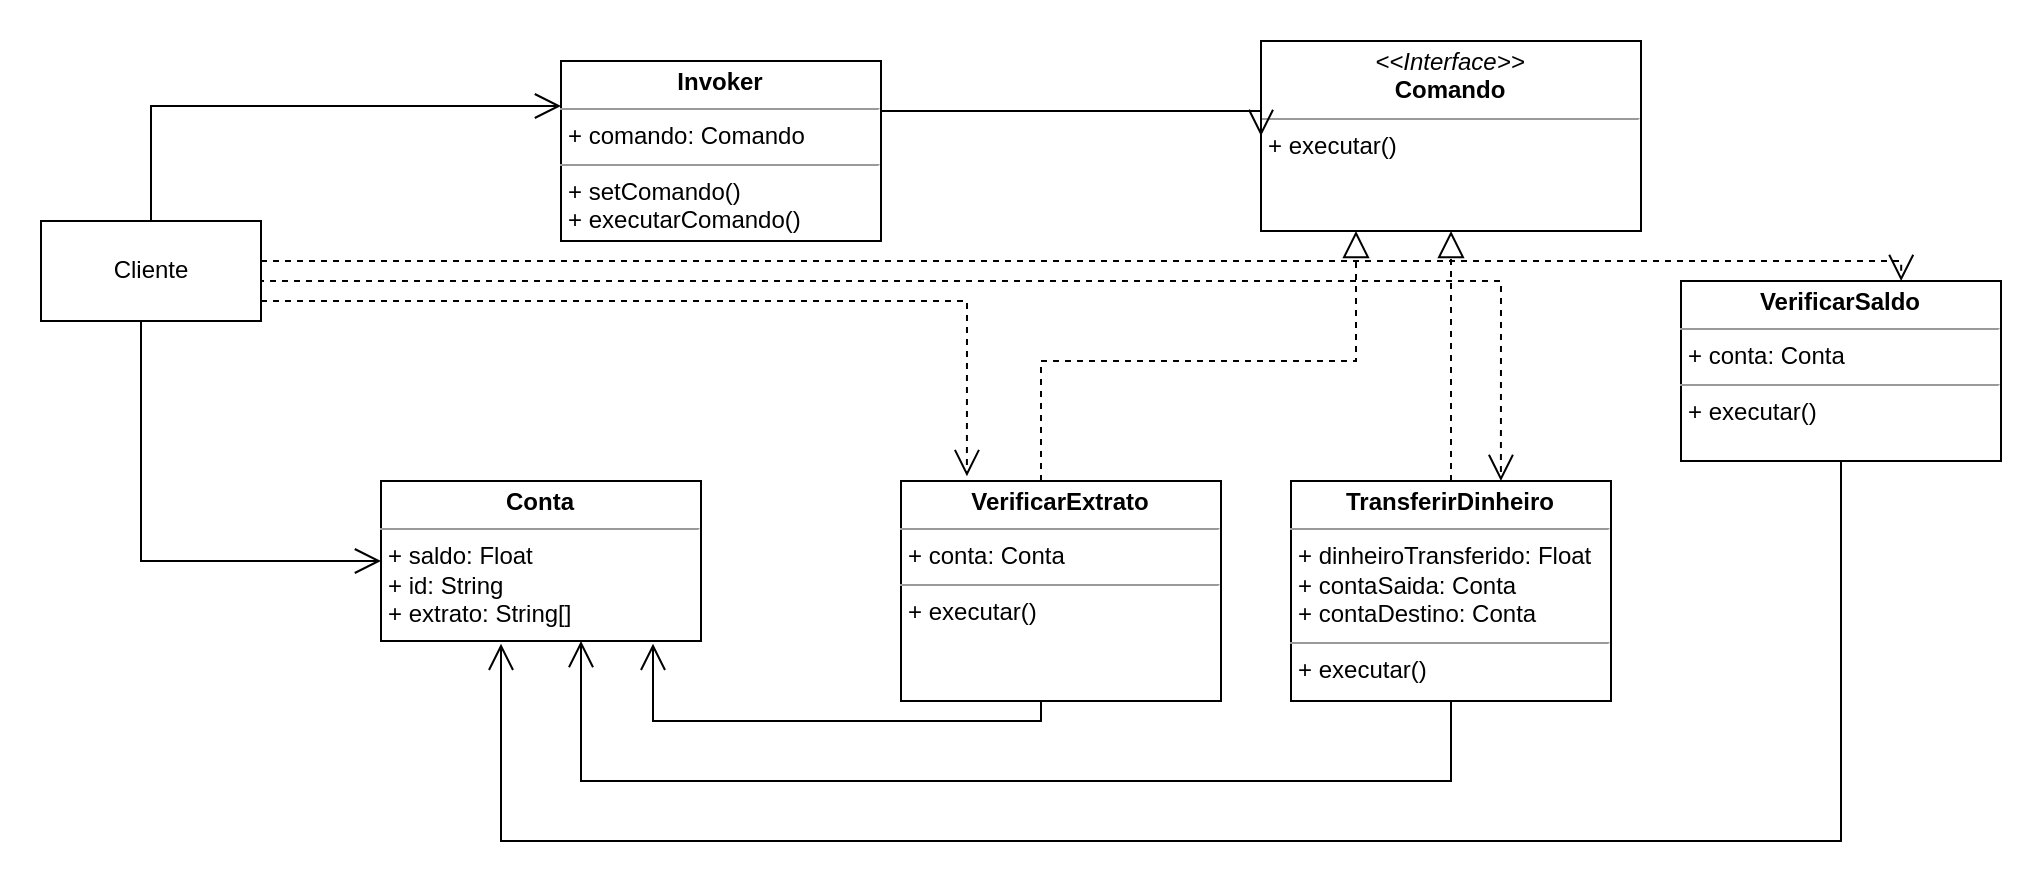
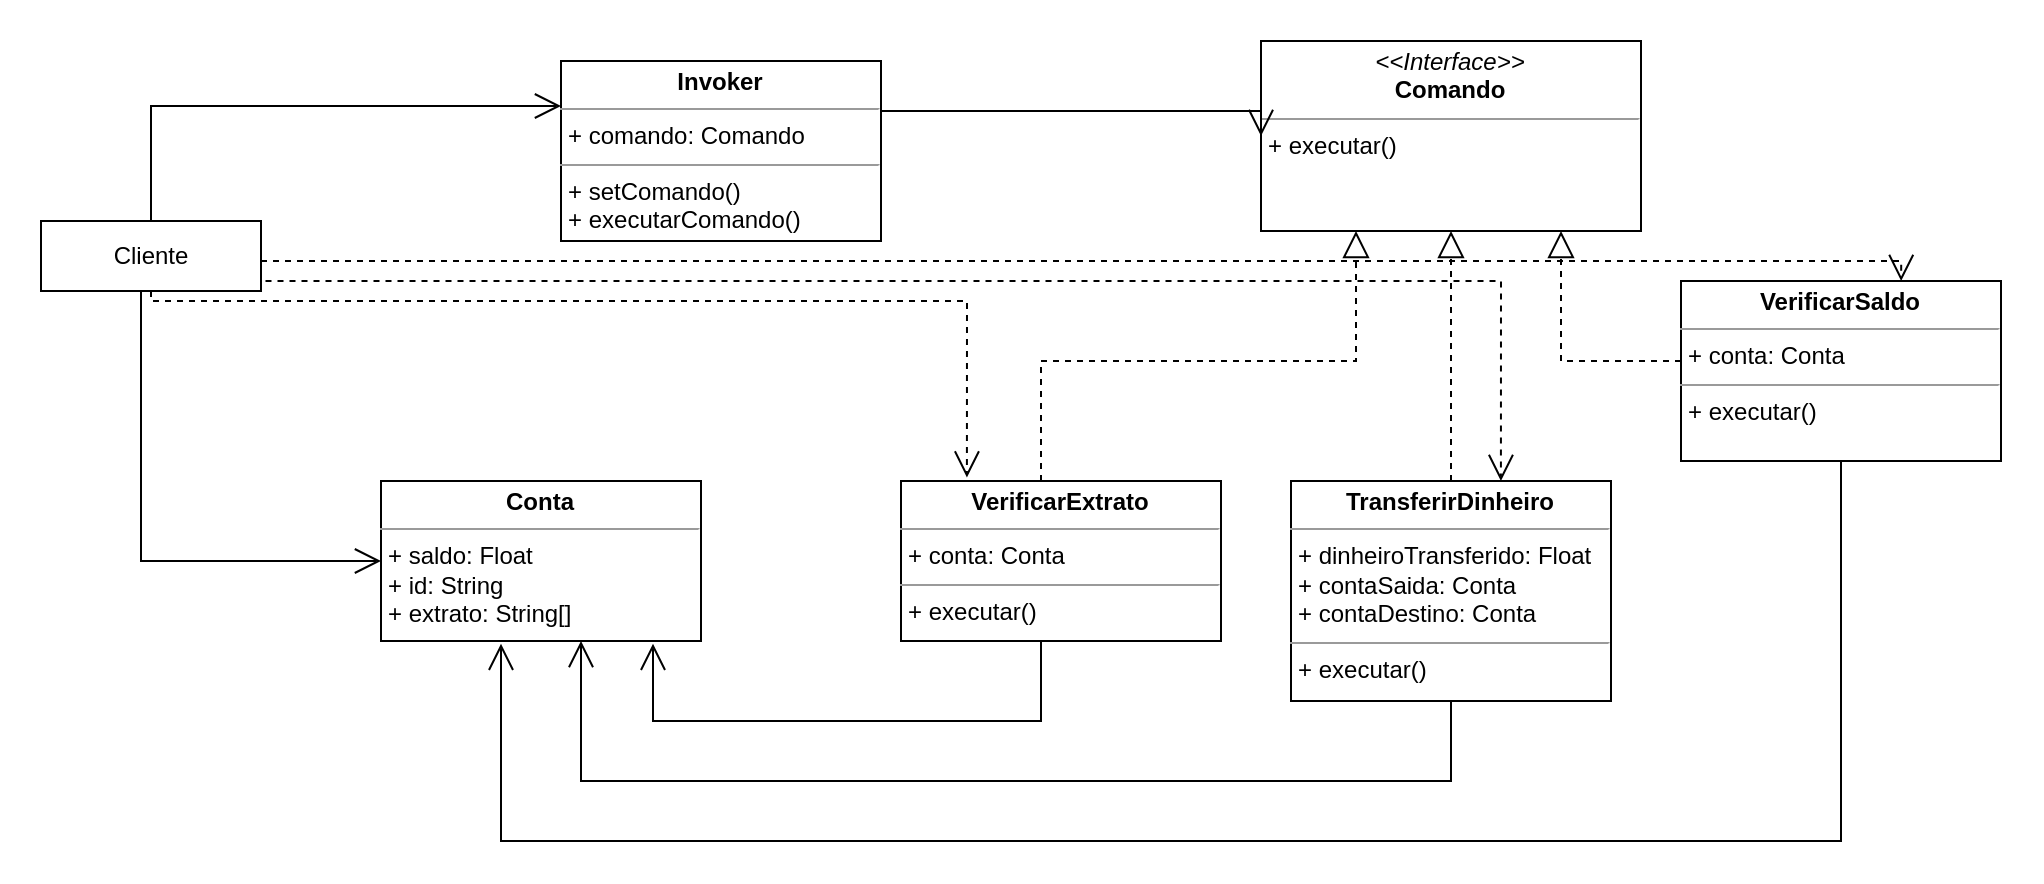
node "Cliente": size 220x100 -> 220x70
edge "VerificarSaldo + conta: Conta + executar()" -> "<<Interface>> Comando + executar()": added
node "VerificarExtrato + conta: Conta + executar()": size 320x220 -> 320x160
